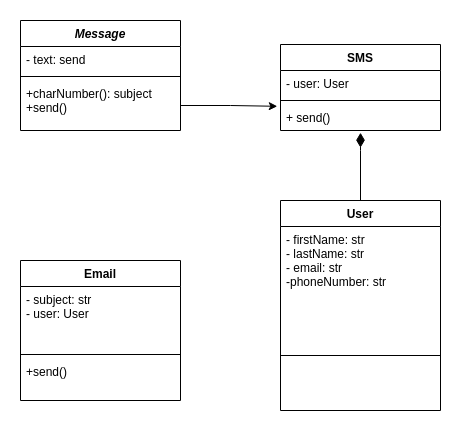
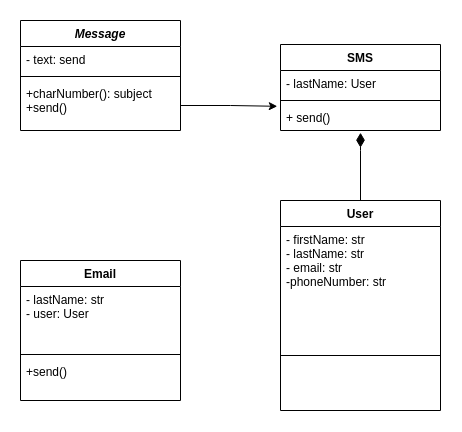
node "- user: User": label "- user: User" -> "- lastName: User"
node "- subject: str - user: User": label "- subject: str - user: User" -> "- lastName: str - user: User"
